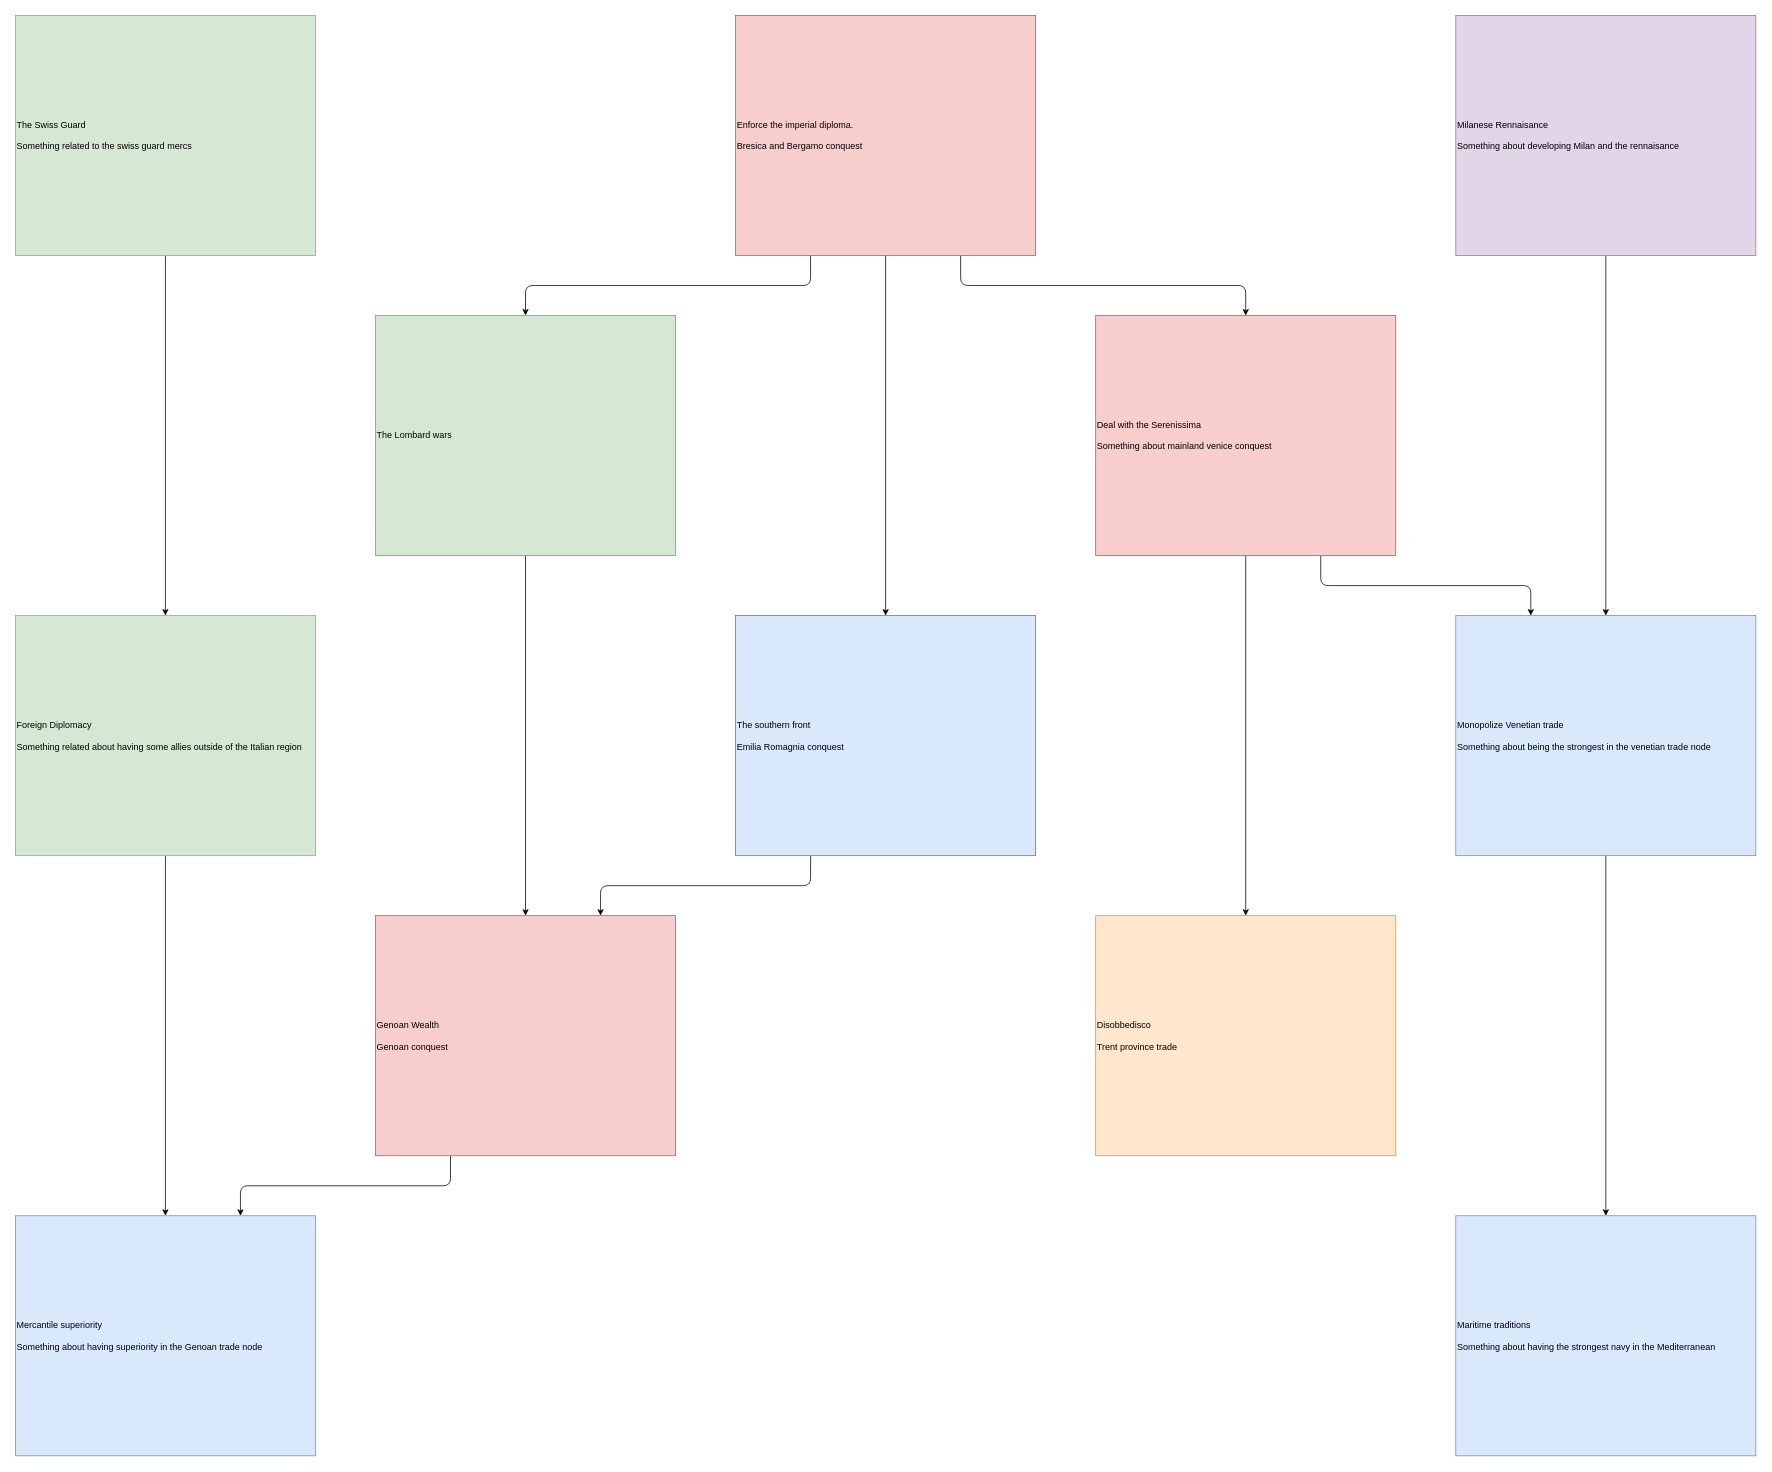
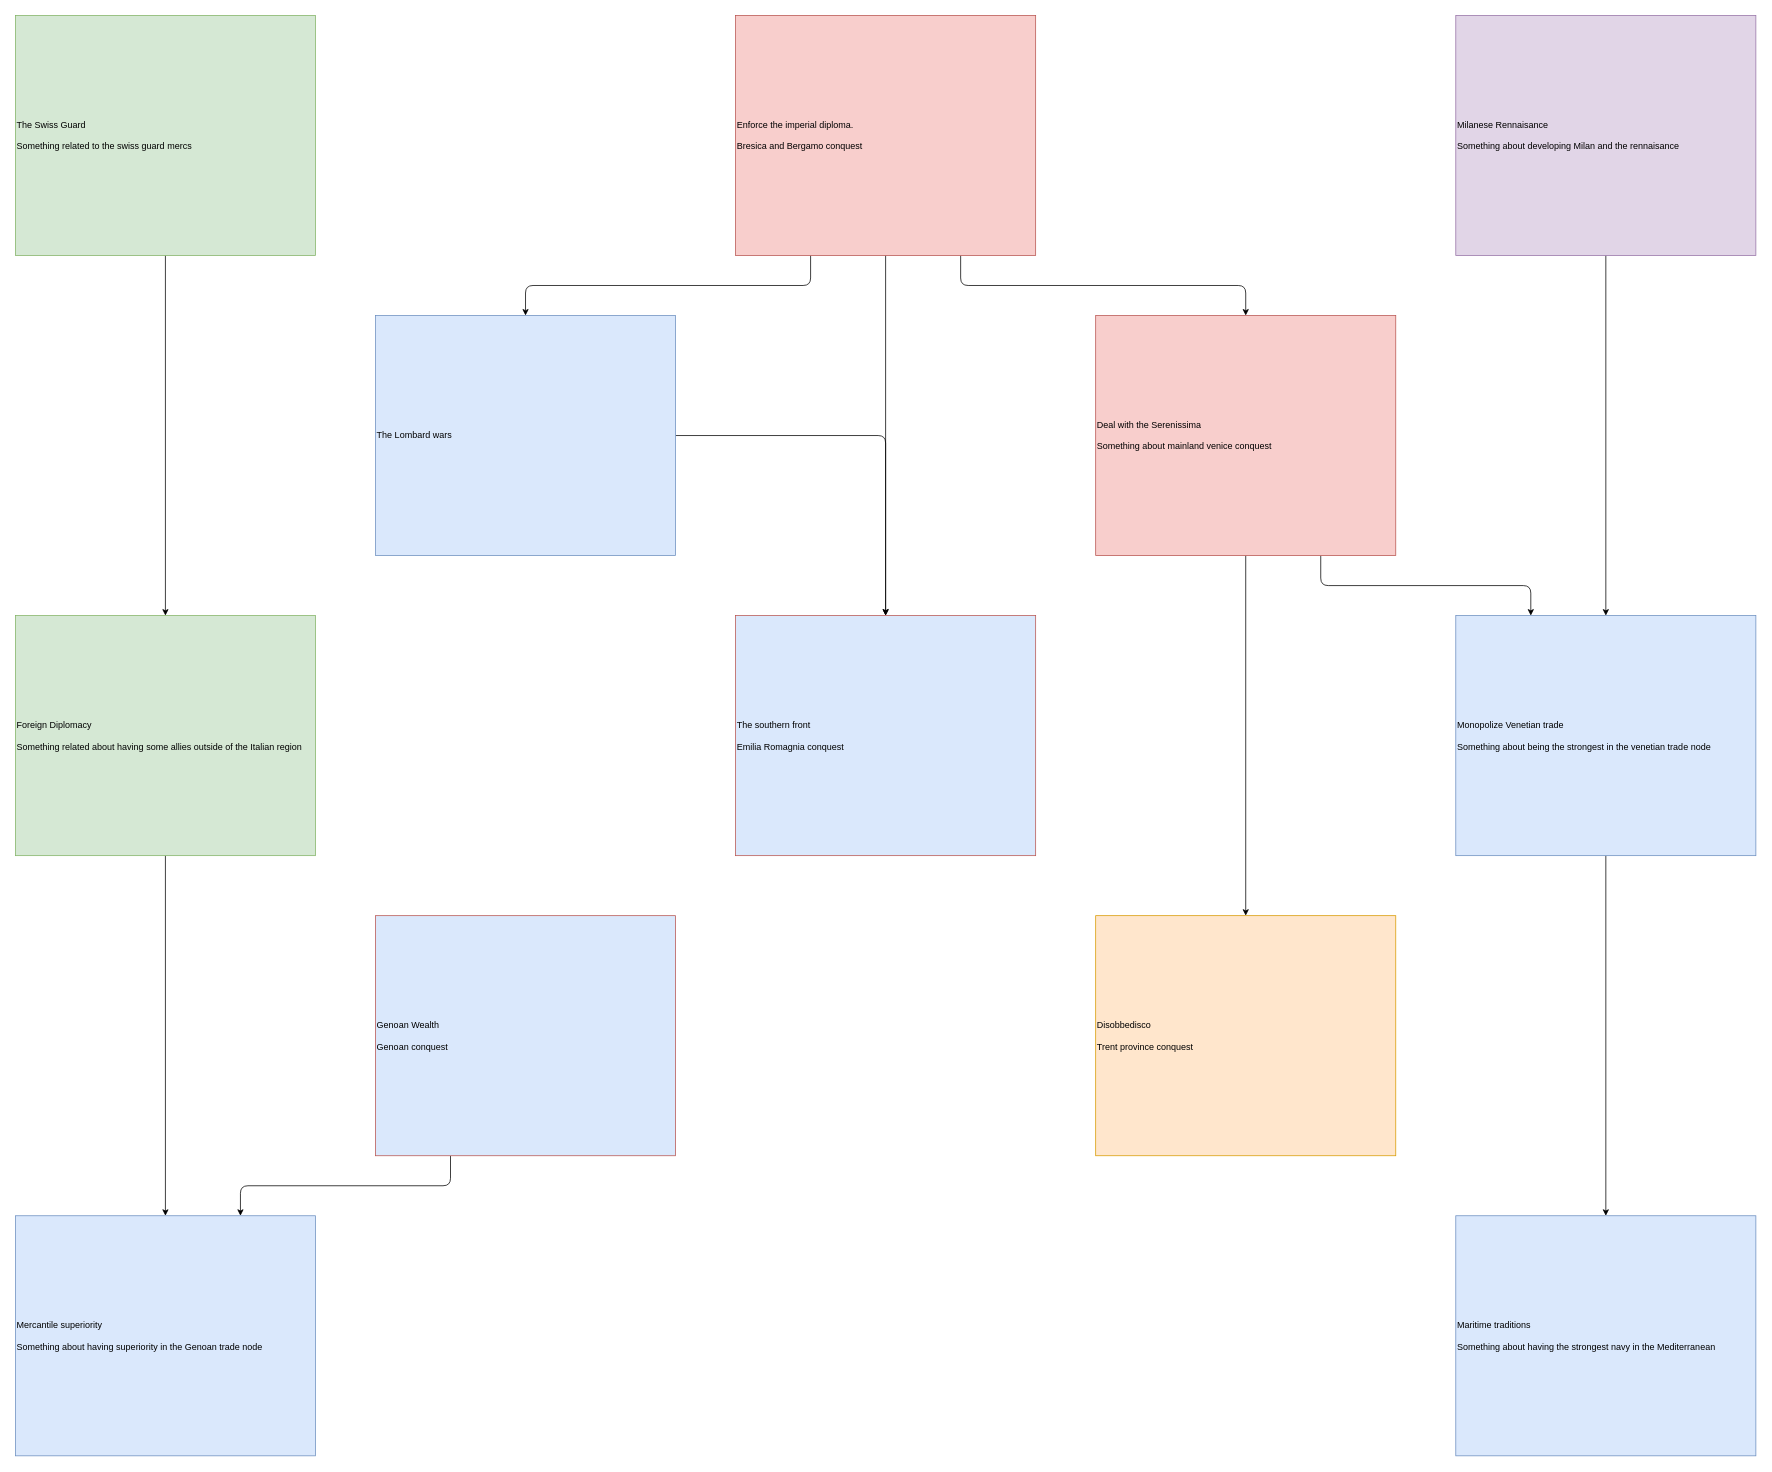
node "The Lombard wars": fillcolor #d5e8d4 -> #dae8fc
edge "The Lombard wars" -> "Genoan Wealth Genoan conquest": now "The Lombard wars" -> "The southern front Emilia Romagnia conquest"
edge "The southern front Emilia Romagnia conquest" -> "Genoan Wealth Genoan conquest": removed
node "Genoan Wealth Genoan conquest": fillcolor #f8cecc -> #dae8fc
node "Disobbedisco Trent province trade": label "Disobbedisco Trent province trade" -> "Disobbedisco Trent province conquest"
